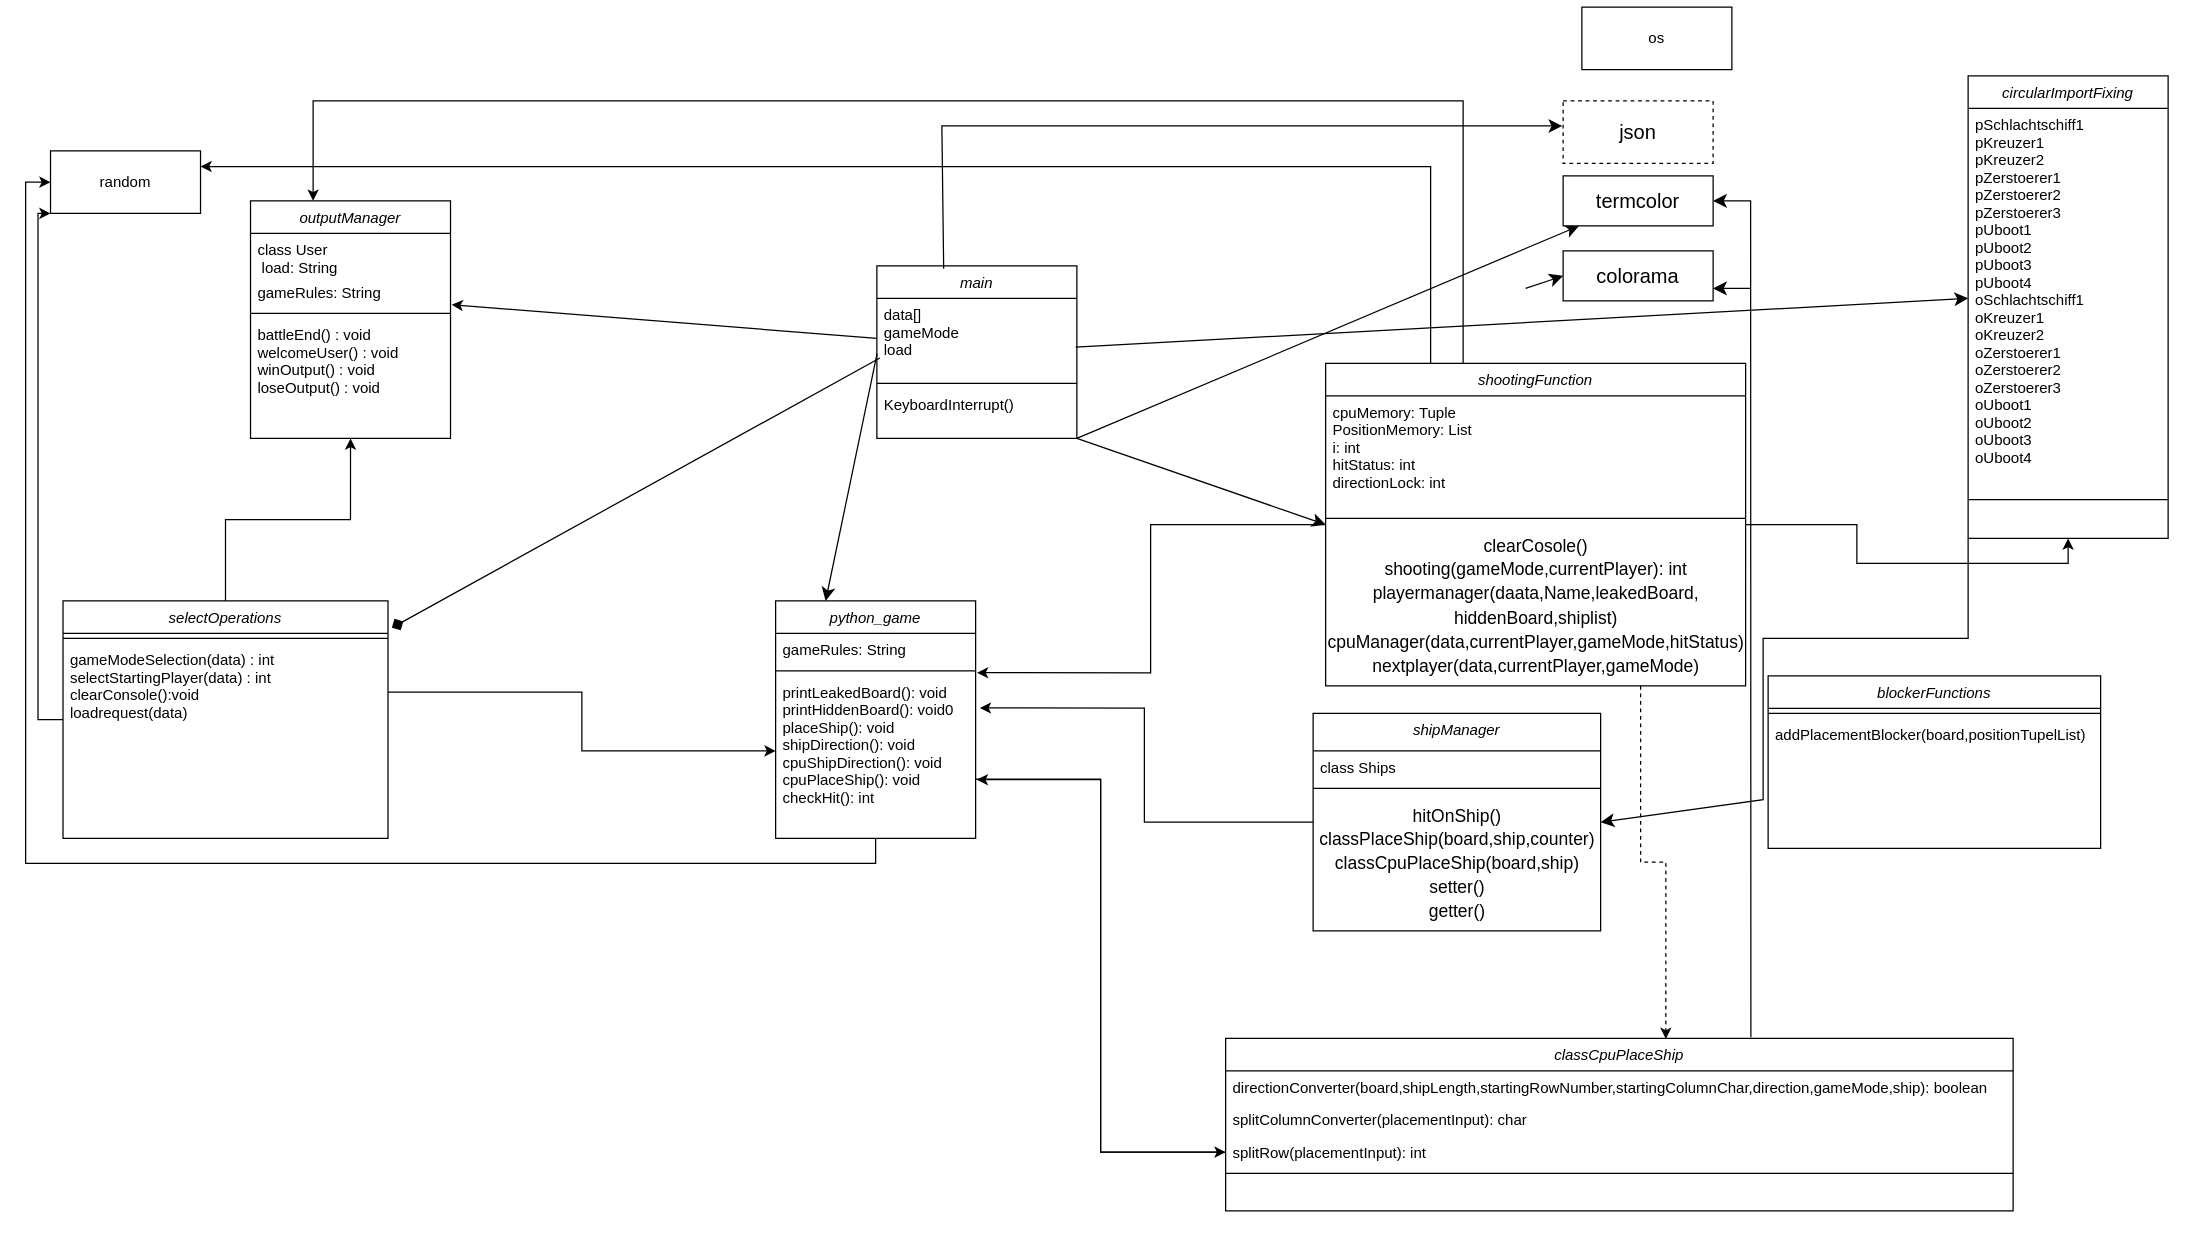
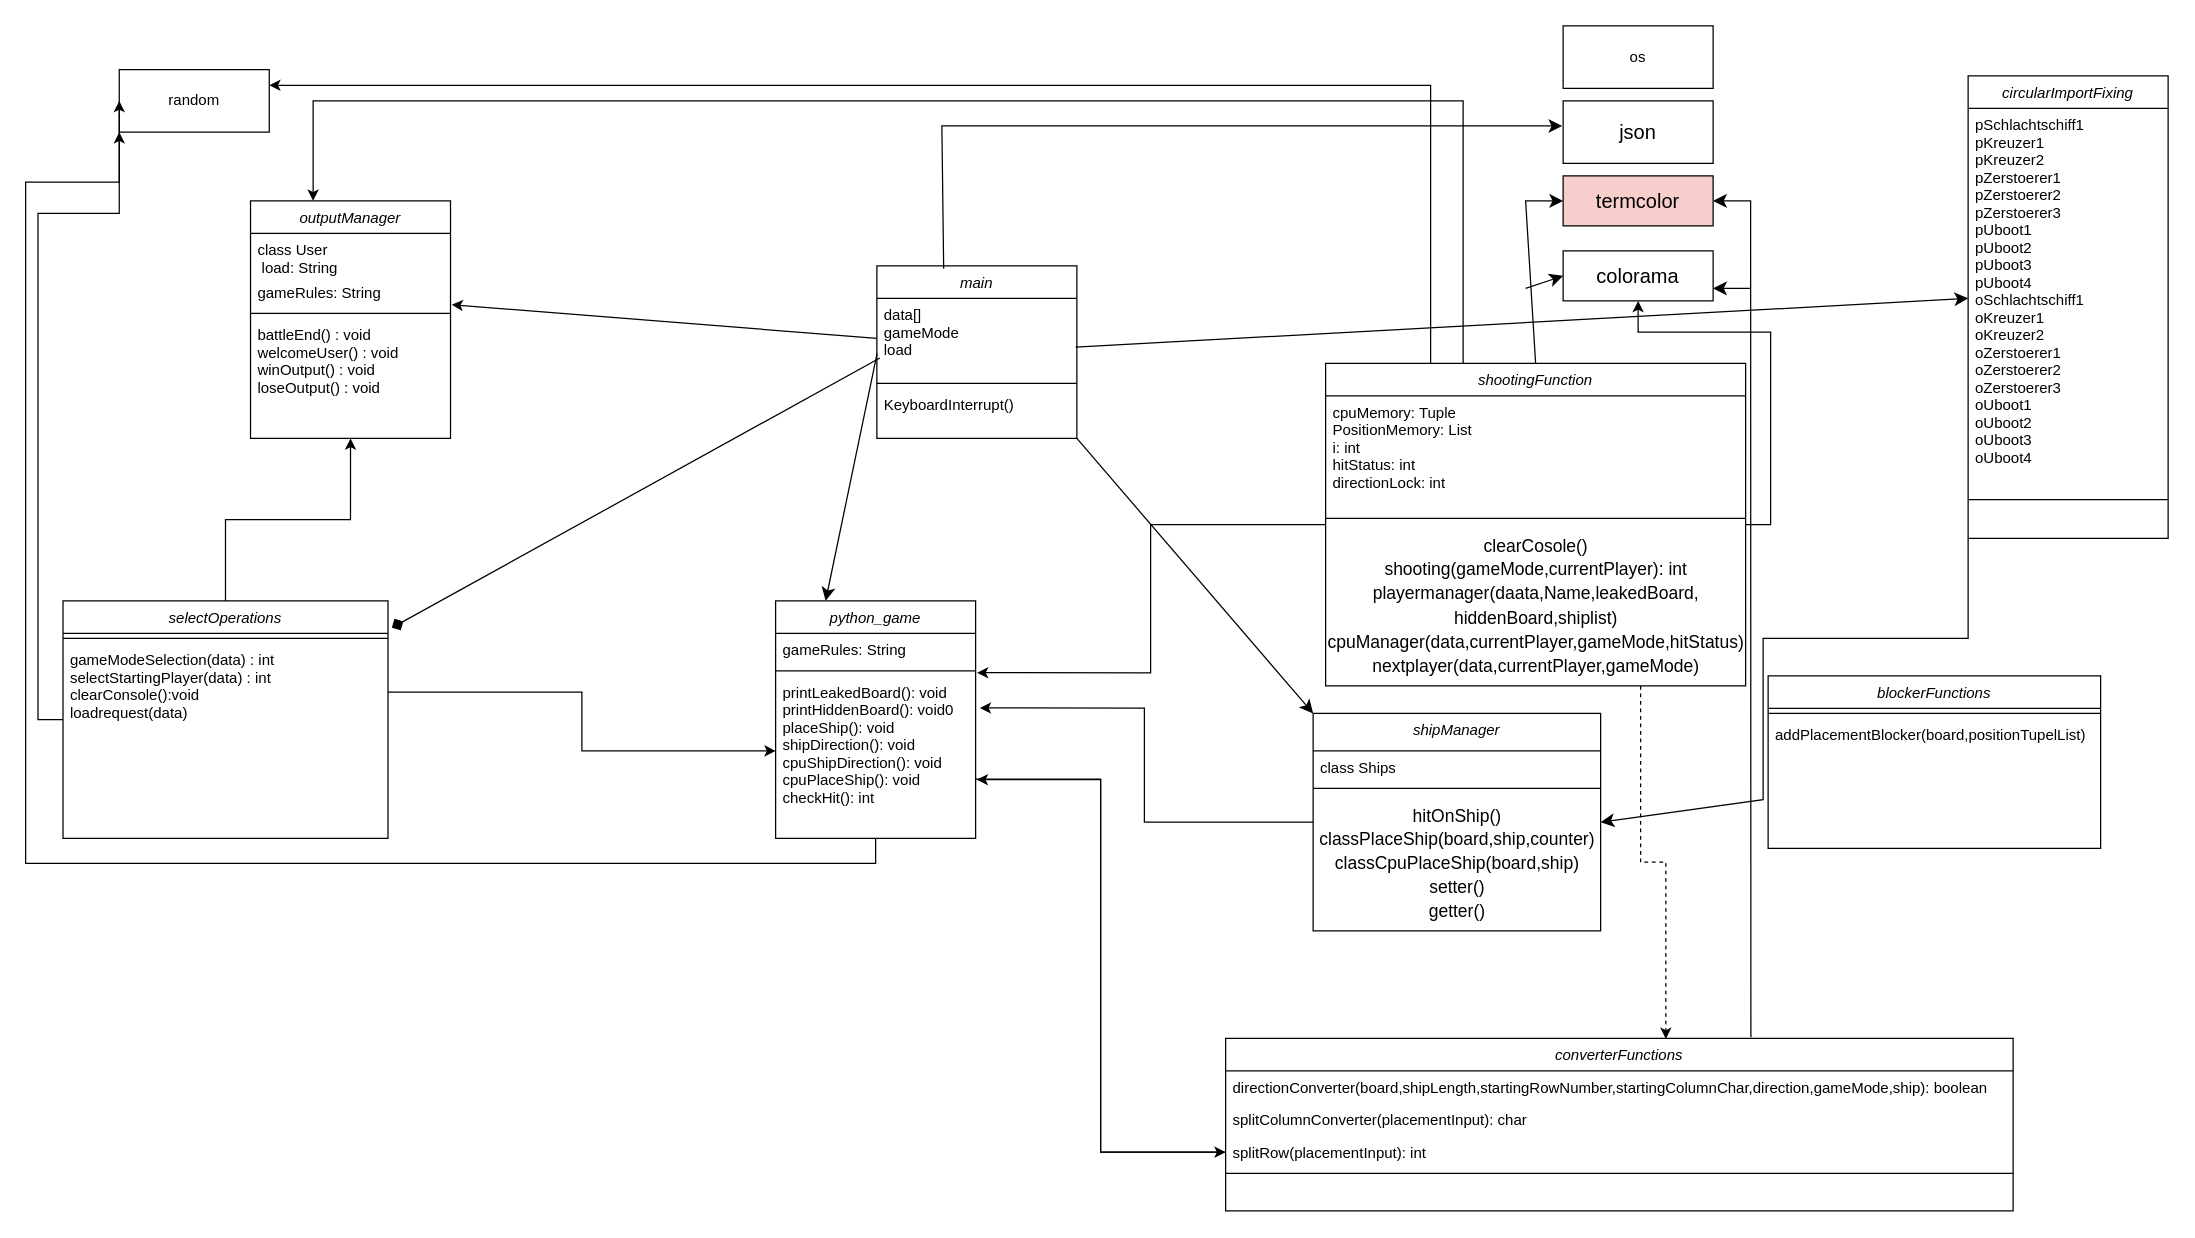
node "os": moved (1657, 38) -> (1638, 57)
node "json": style dashed -> solid
node "random": moved (126, 182) -> (194, 101)
node "termcolor": fillcolor #ffffff -> #f8cecc
edge "shootingFunction" -> "termcolor": added
edge "main" -> "termcolor": now "main" -> "shipManager"
edge "main" -> "shootingFunction": removed
edge "shootingFunction" -> "circularImportFixing": now "shootingFunction" -> "colorama"
node "classCpuPlaceShip": label "classCpuPlaceShip" -> "converterFunctions"
